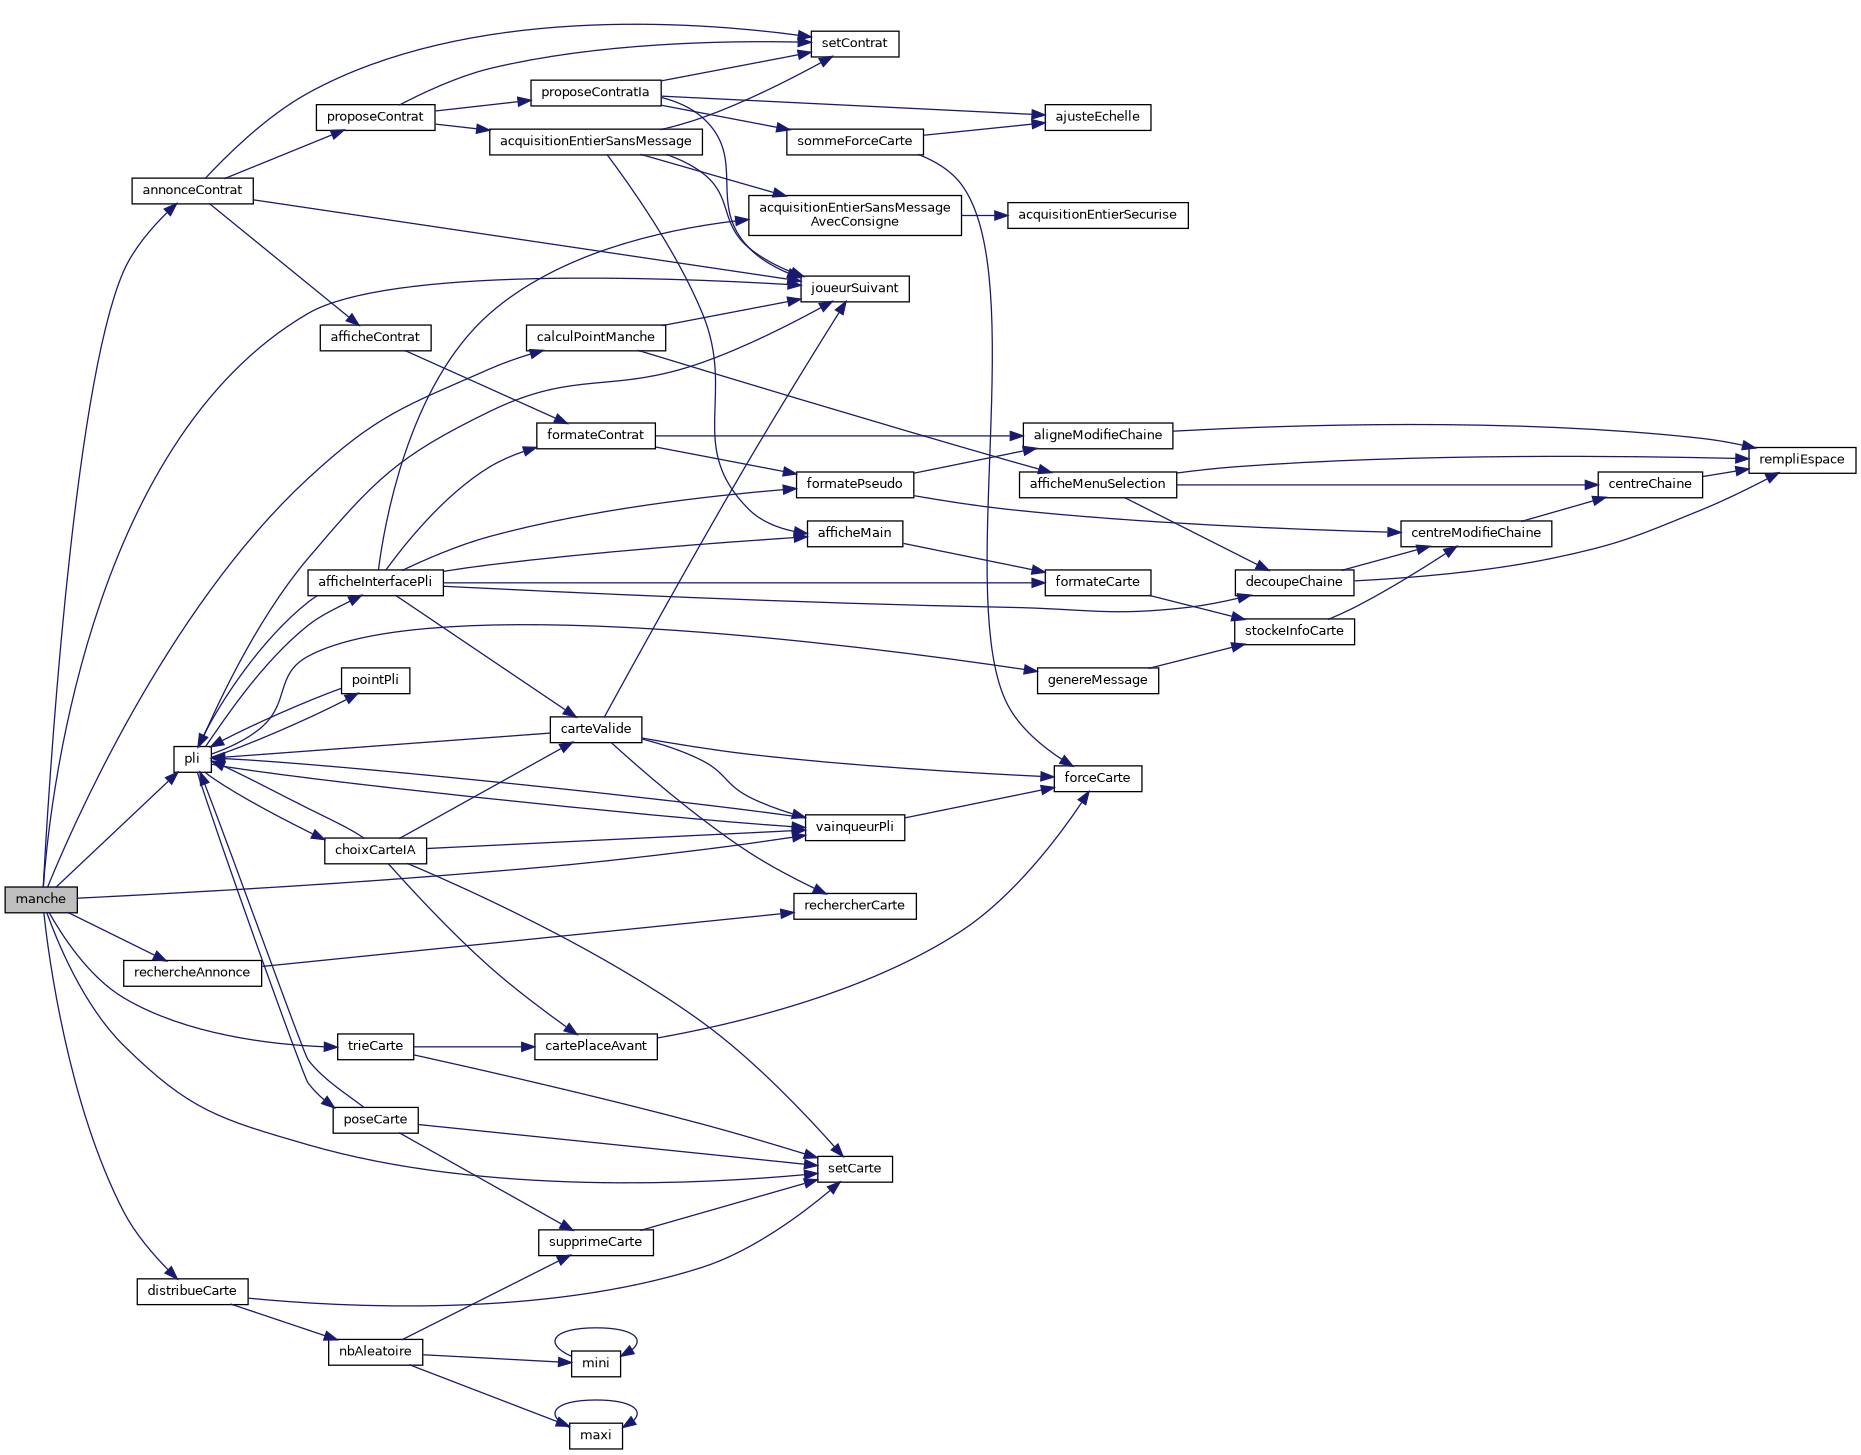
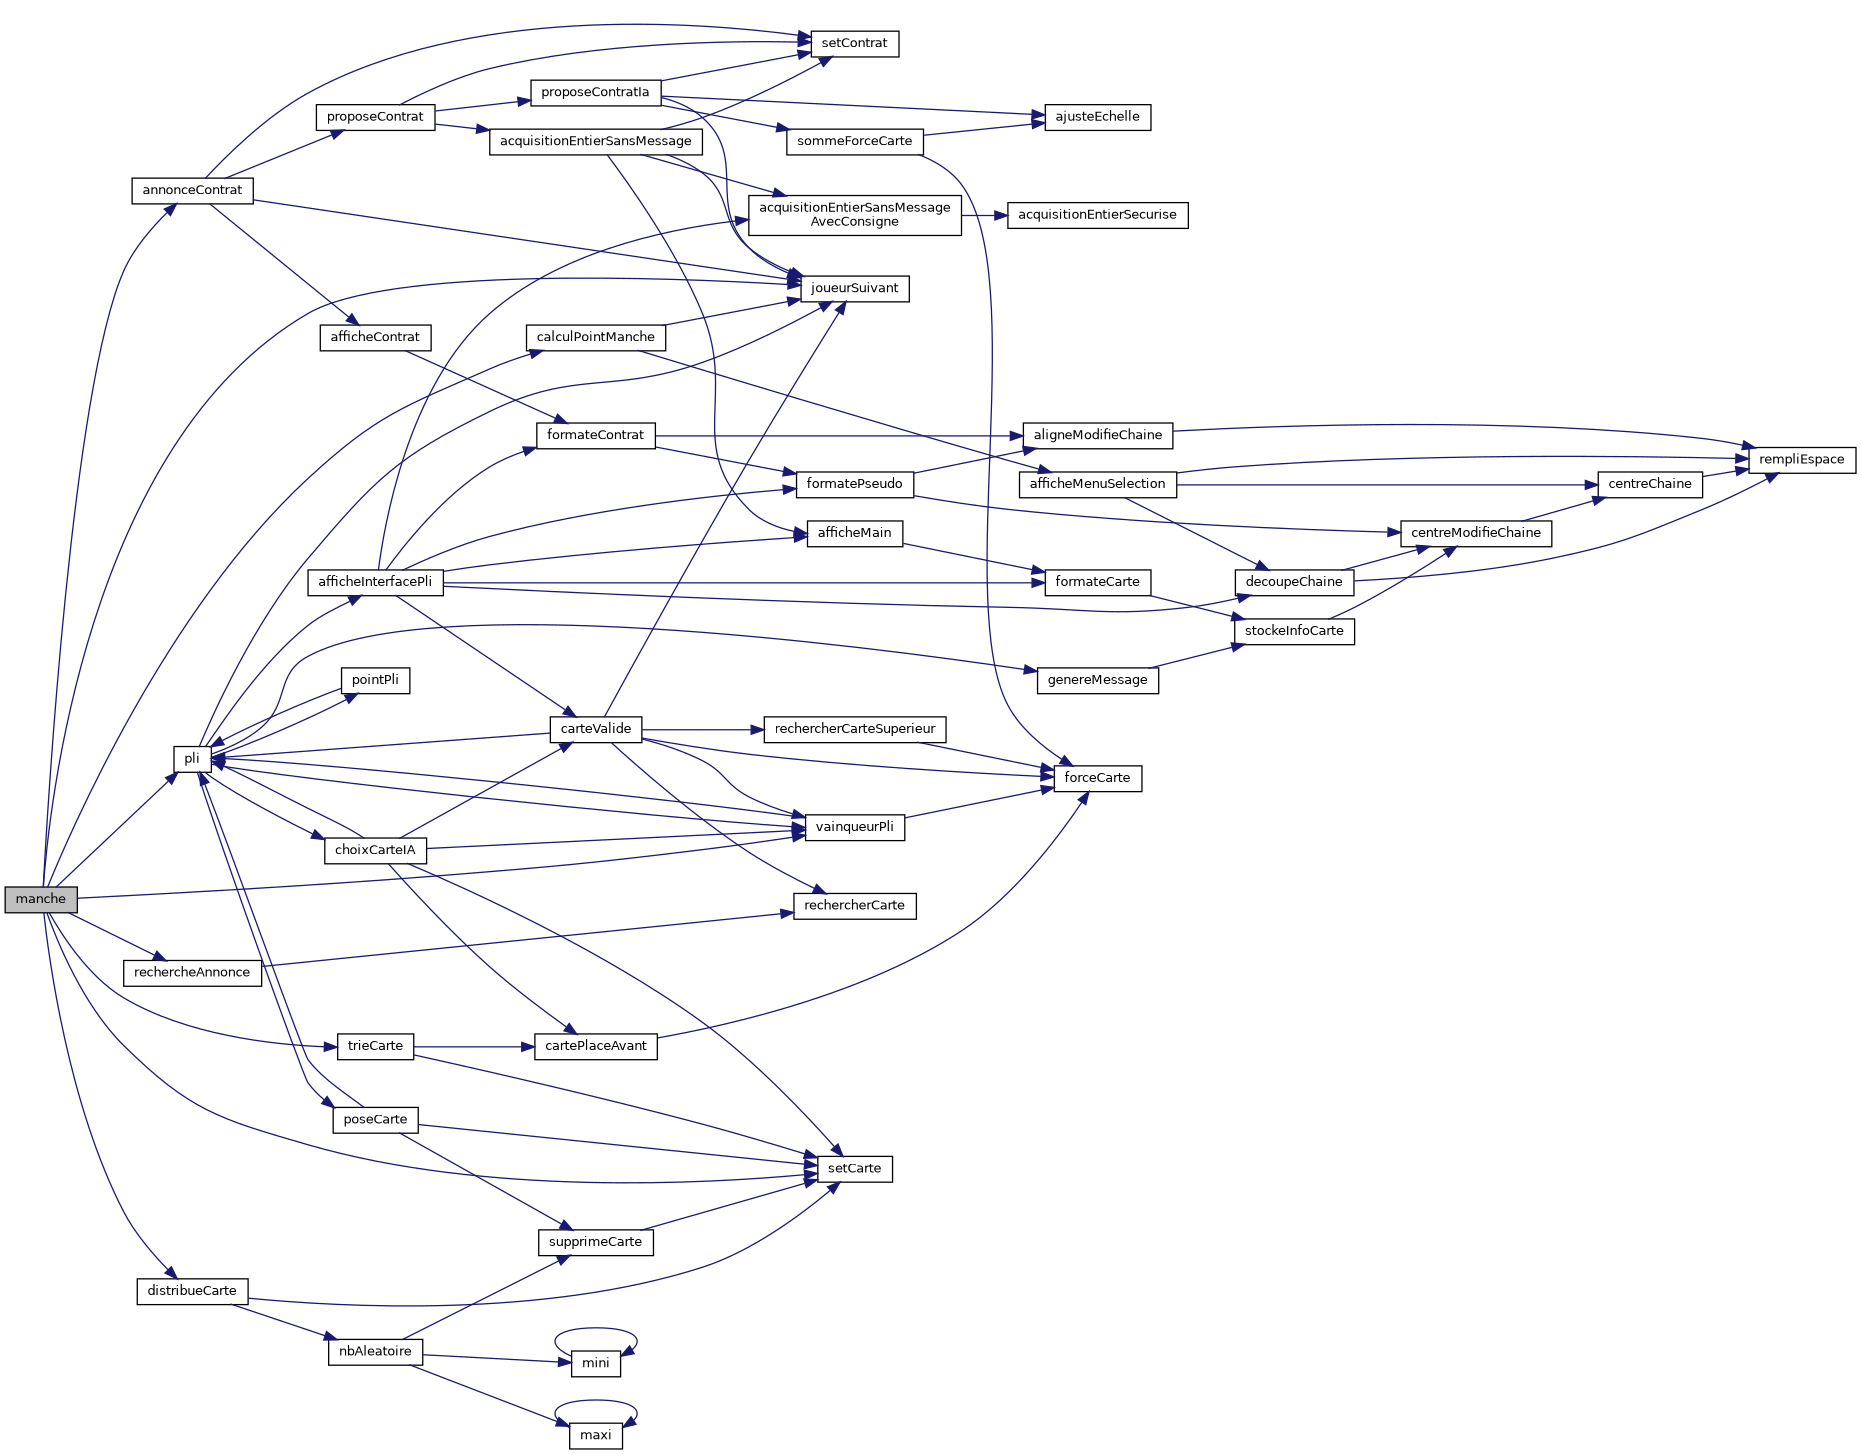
edge "afficheInterfacePli" -> "pli": removed
node "rechercherCarteSuperieur": added
